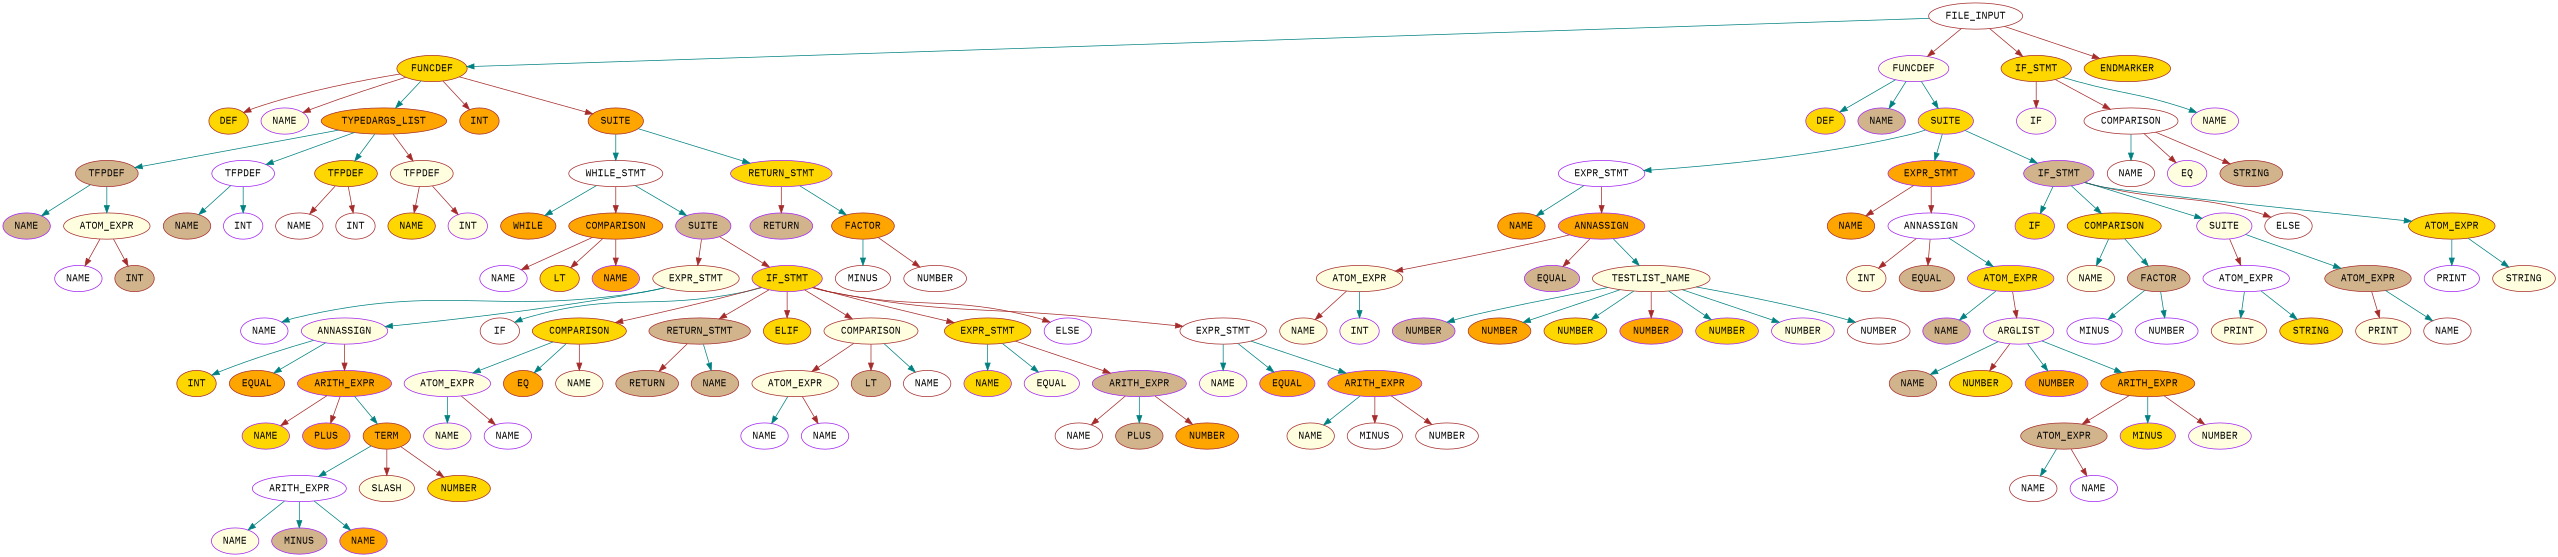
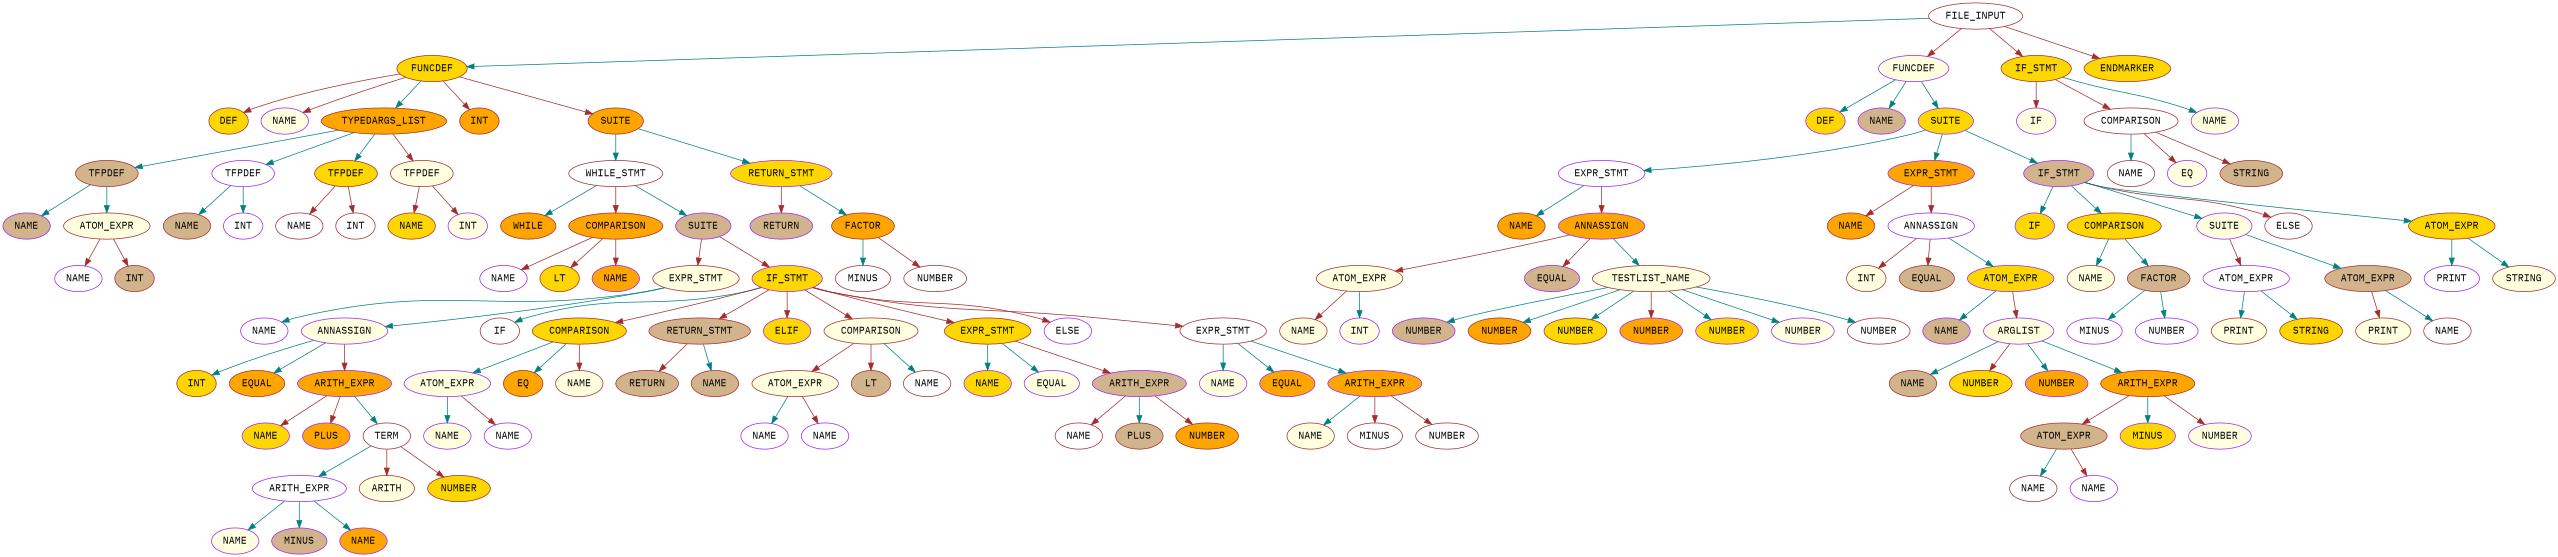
node "ELIF": color brown -> purple
node "TERM": fillcolor orange -> white
node "SLASH": label "SLASH" -> "ARITH"
